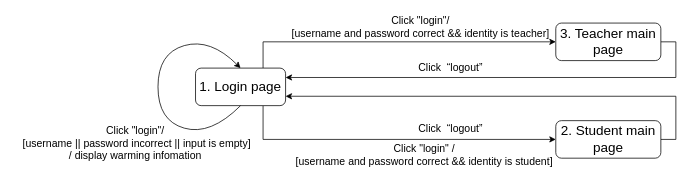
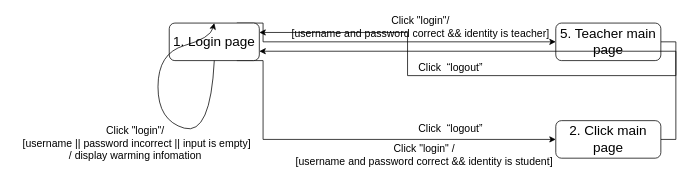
node "3. Teacher main page": label "3. Teacher main page" -> "5. Teacher main page"
node "1. Login page": moved (240, 87) -> (214, 42)
node "2. Student main page": label "2. Student main page" -> "2. Click main page"
